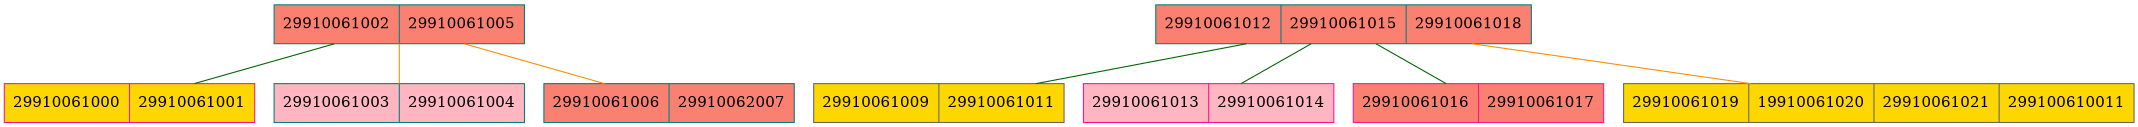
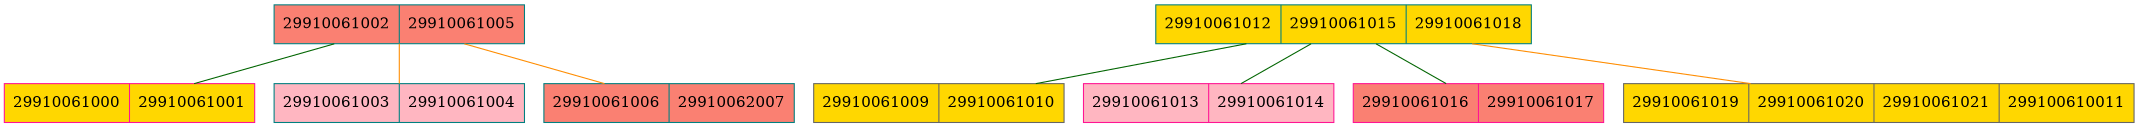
node "29910061012": fillcolor salmon -> gold
node "29910061009": text "29910061011" -> "29910061010"
node "29910061019": text "19910061020" -> "29910061020"
